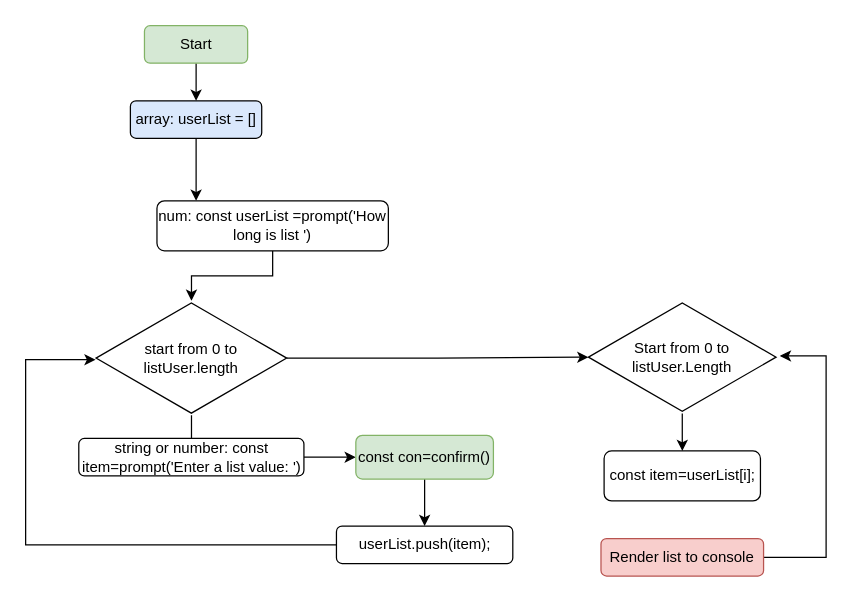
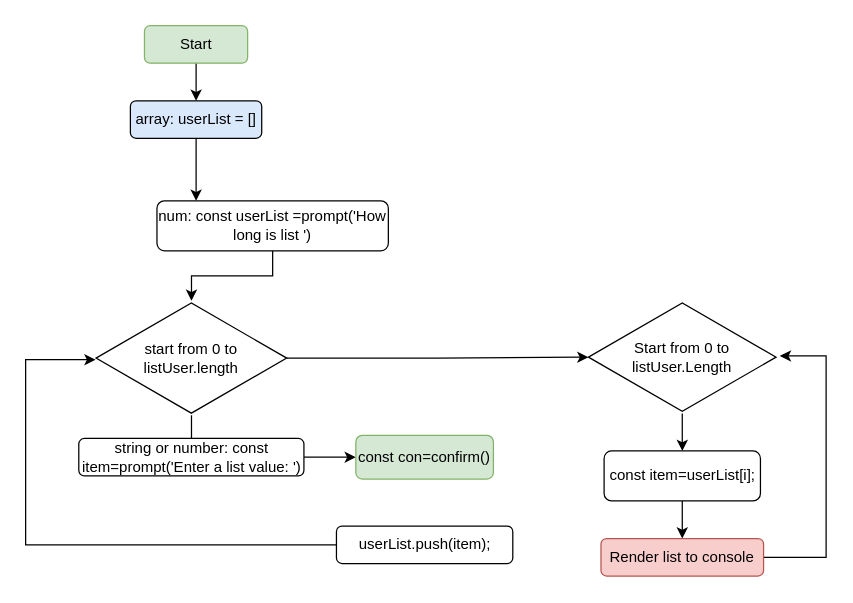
edge "const con=confirm()" -> "userList.push(item);": removed
edge "const item=userList[i];" -> "Render list to console": added
